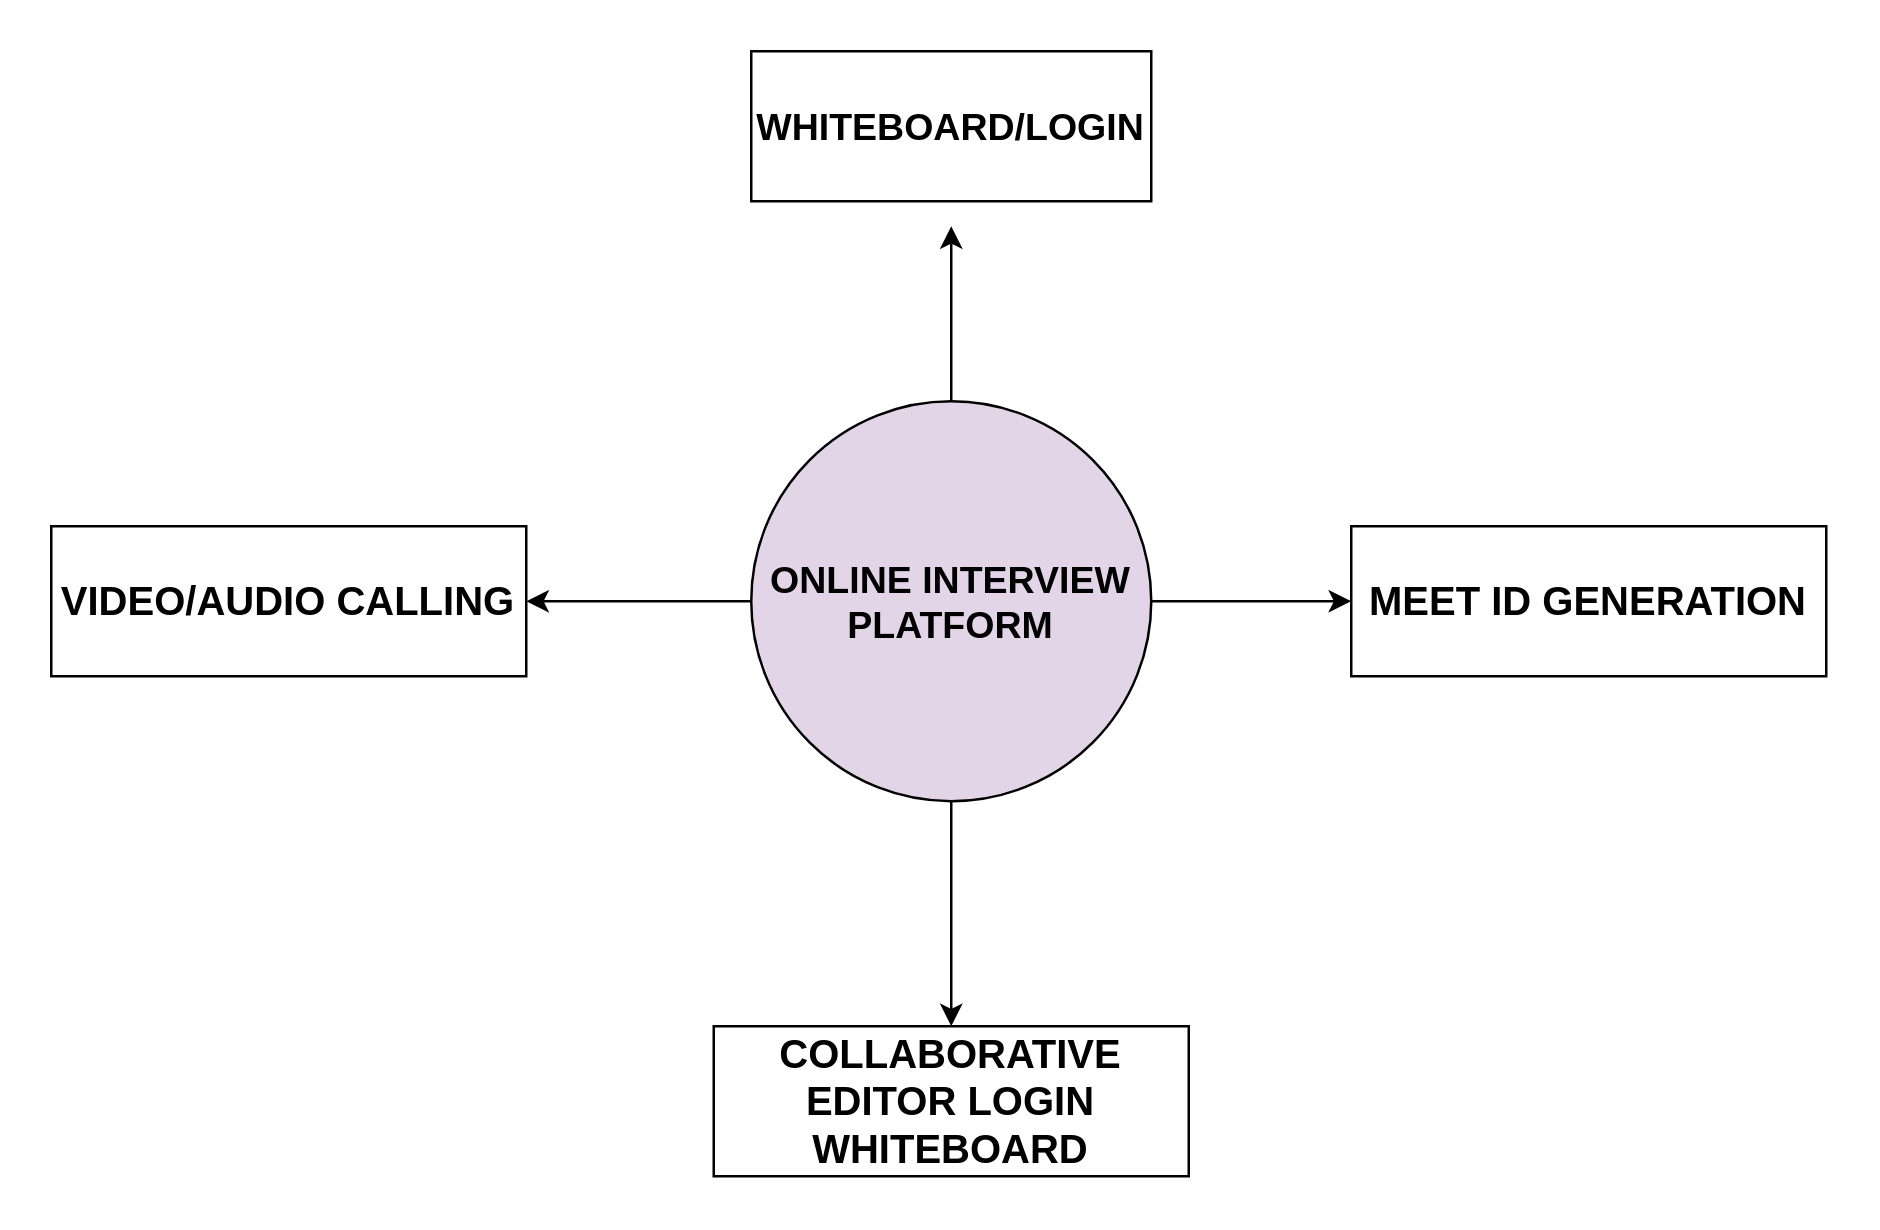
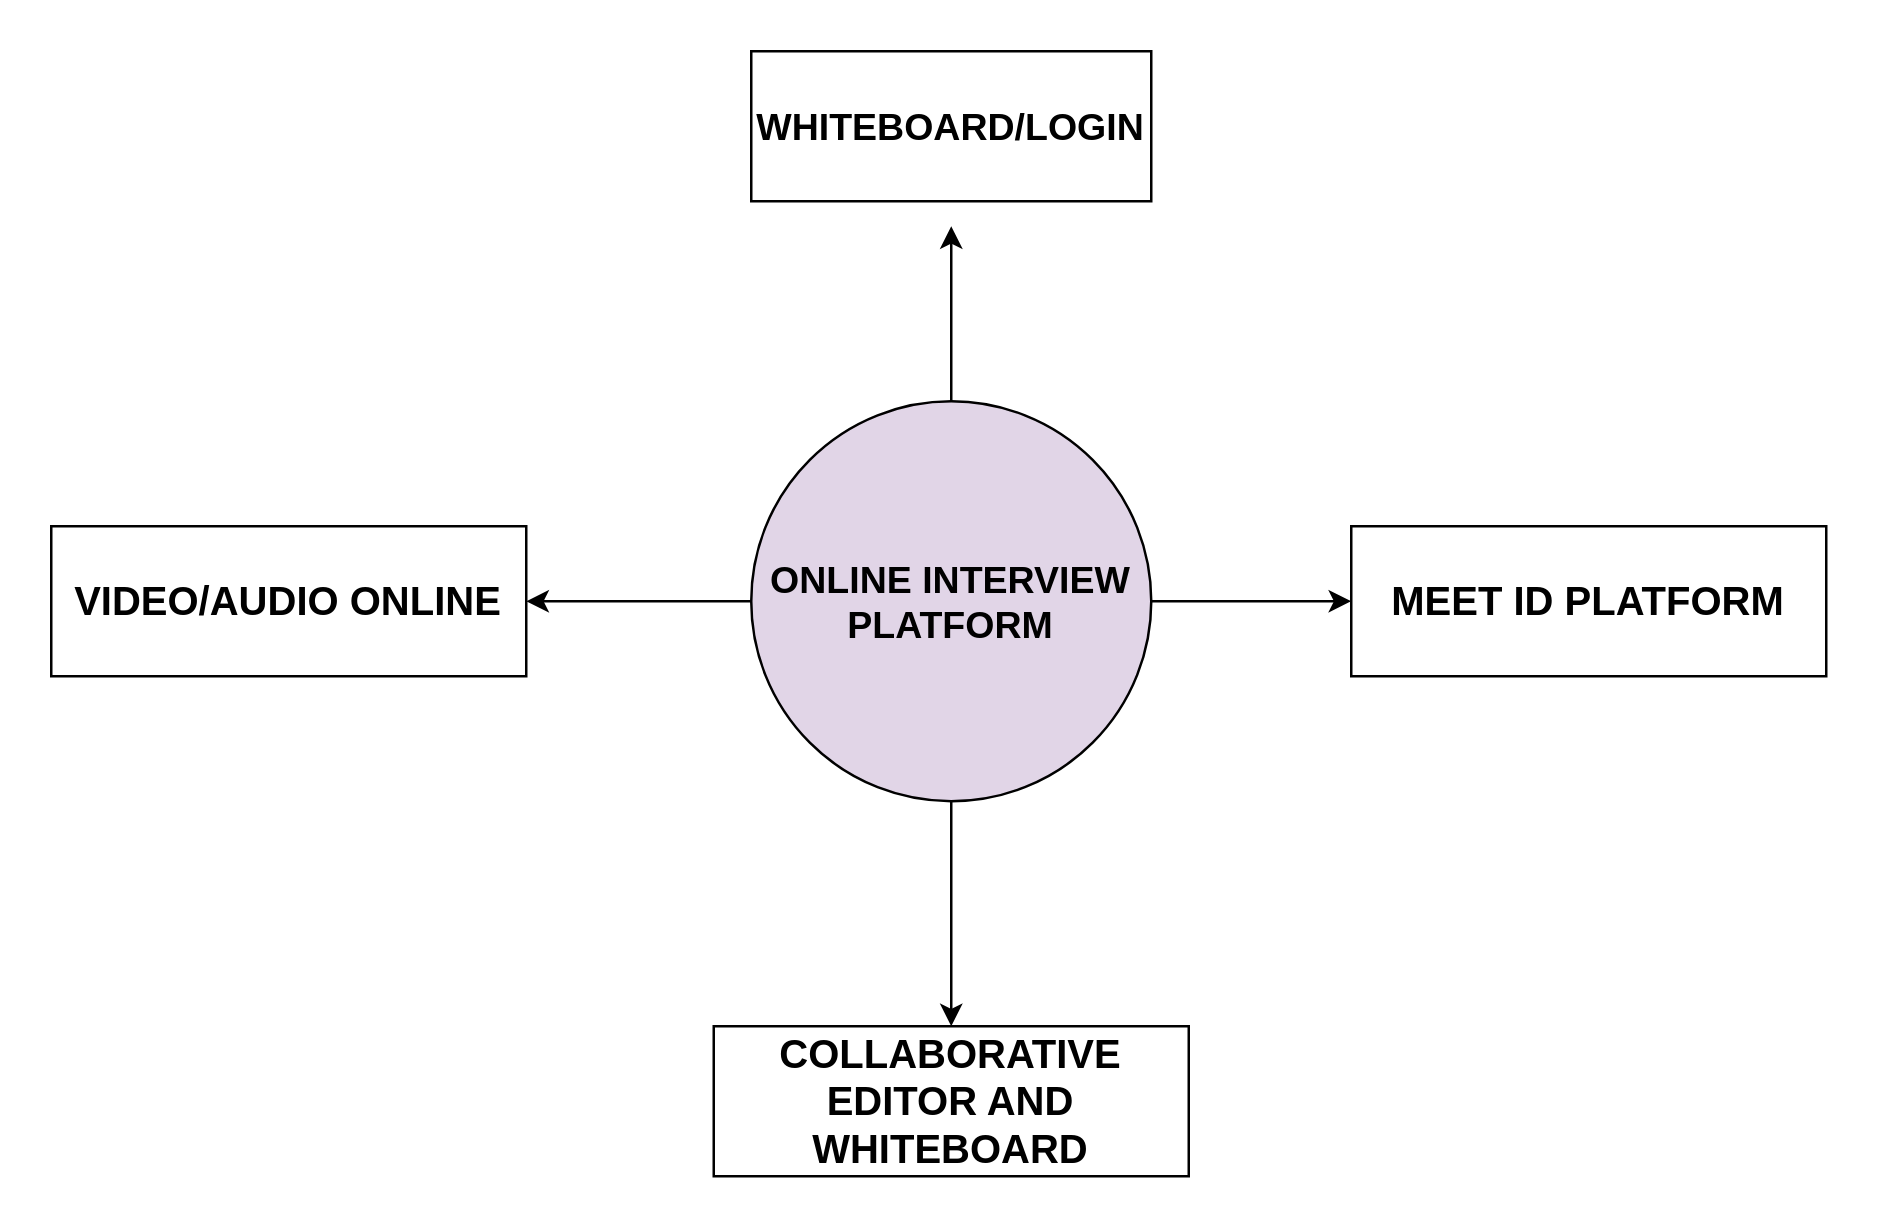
node "VIDEO/AUDIO CALLING": label "VIDEO/AUDIO CALLING" -> "VIDEO/AUDIO ONLINE"
node "MEET ID GENERATION": label "MEET ID GENERATION" -> "MEET ID PLATFORM"
node "COLLABORATIVE EDITOR LOGIN WHITEBOARD": label "COLLABORATIVE EDITOR LOGIN WHITEBOARD" -> "COLLABORATIVE EDITOR AND WHITEBOARD"
